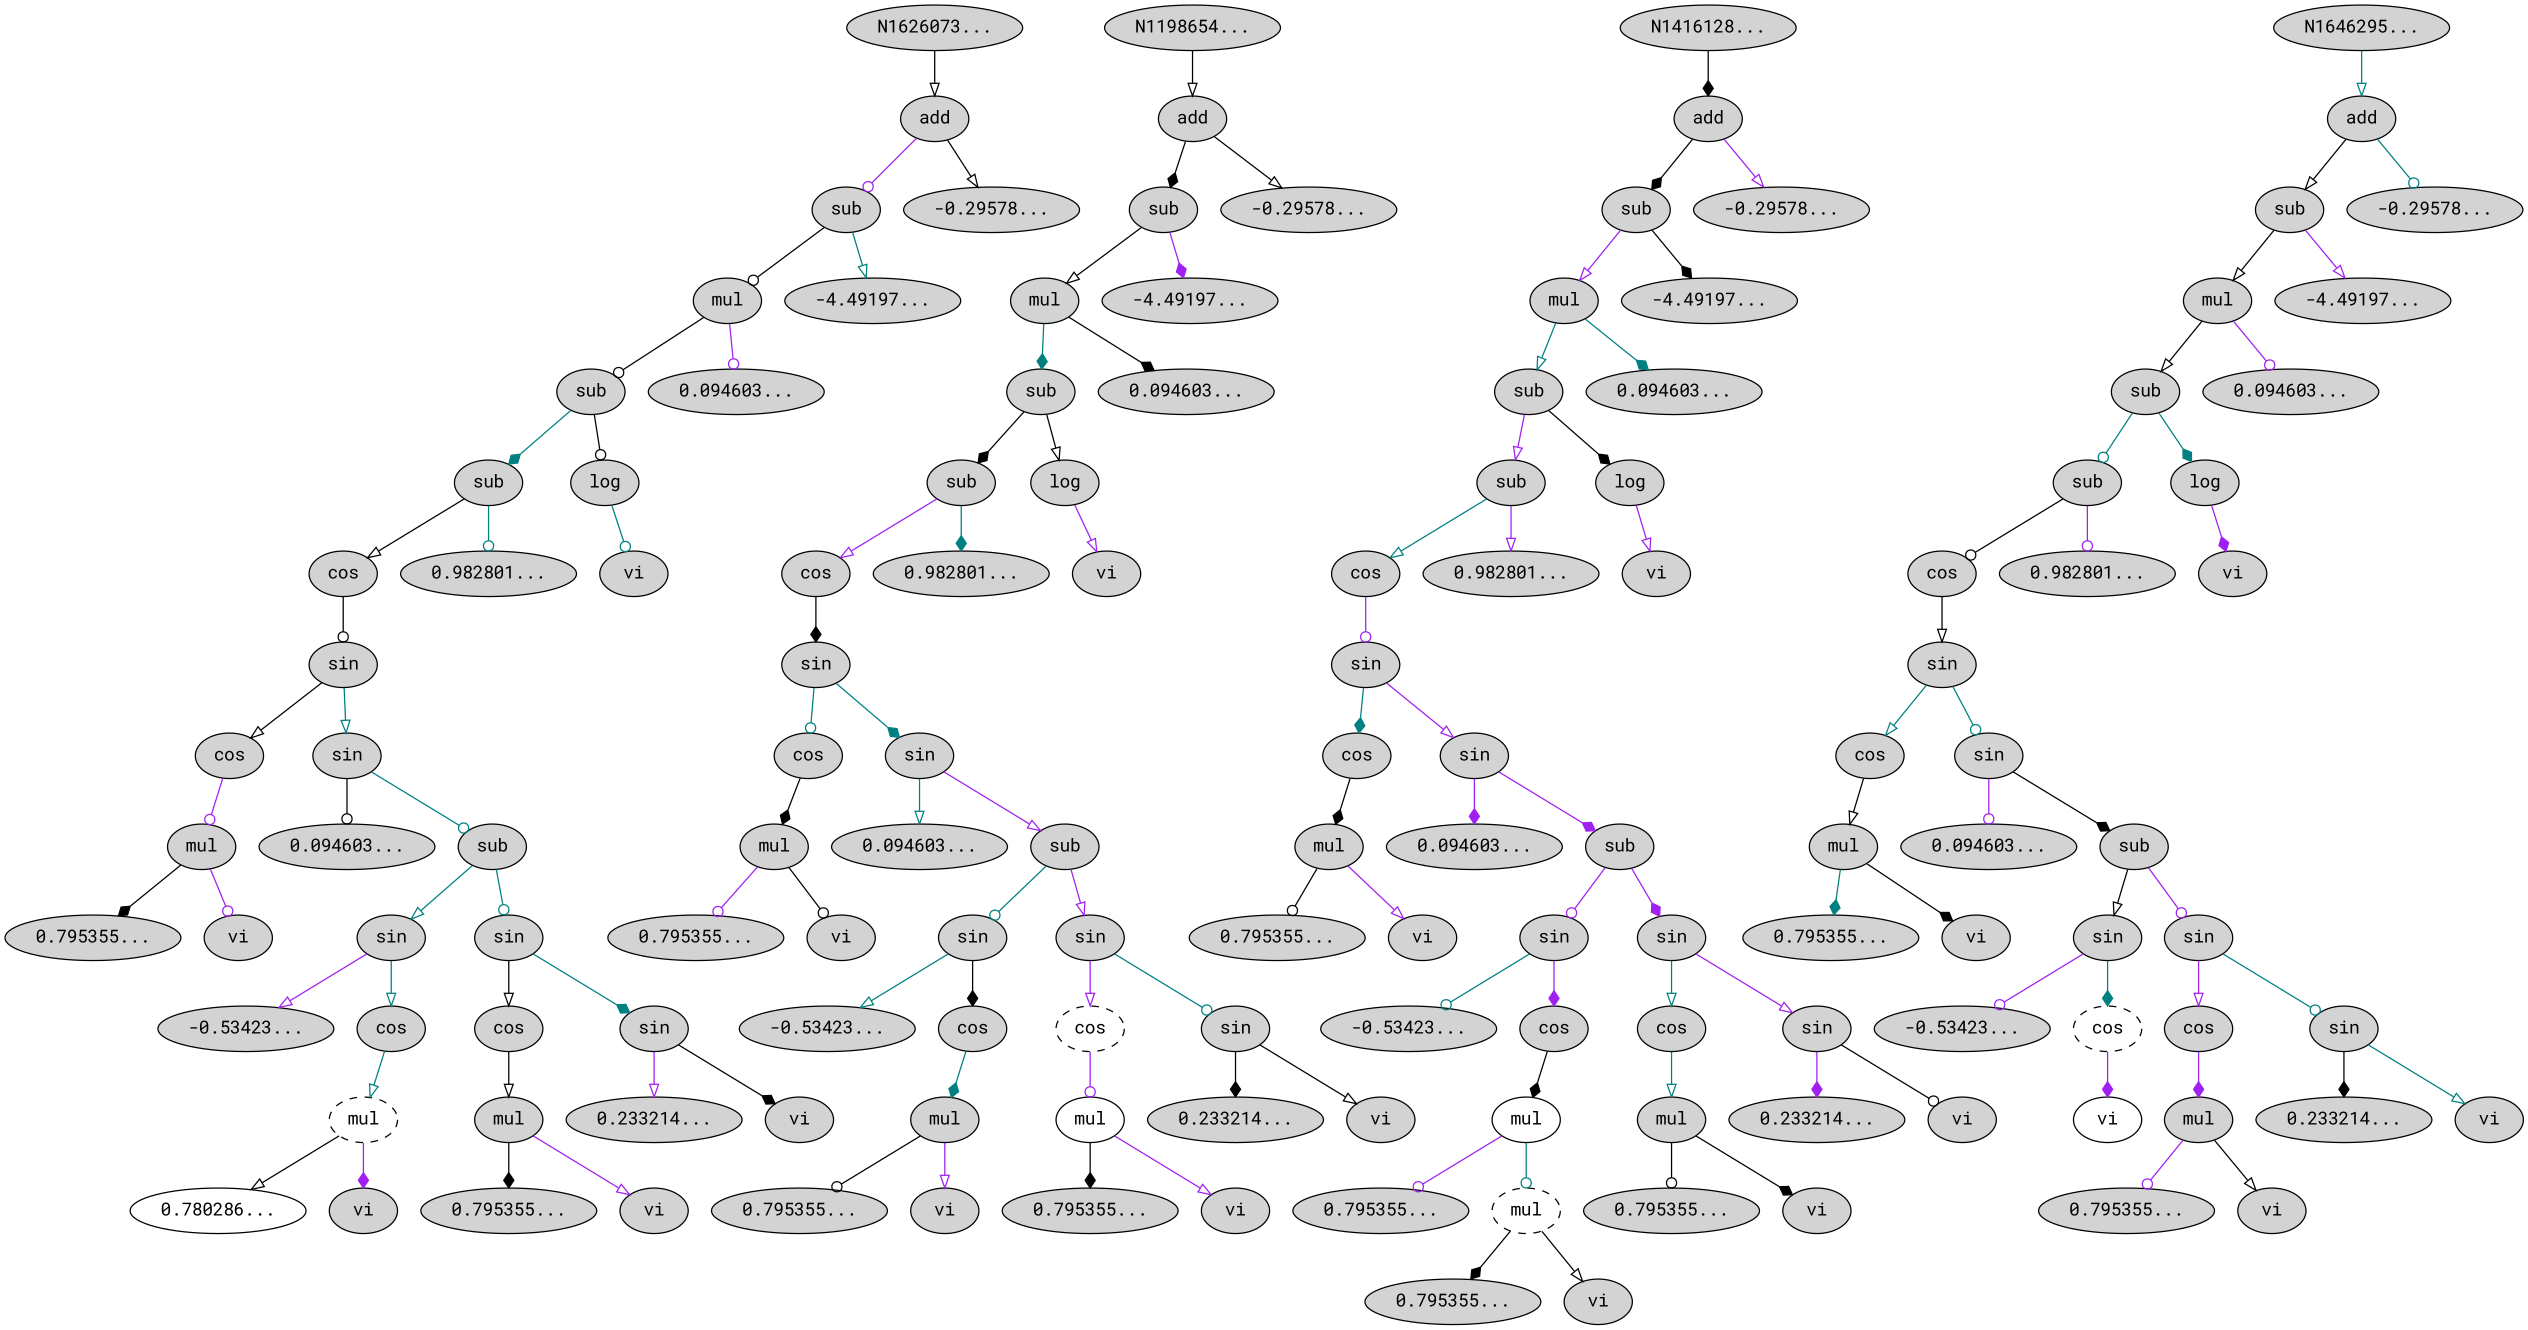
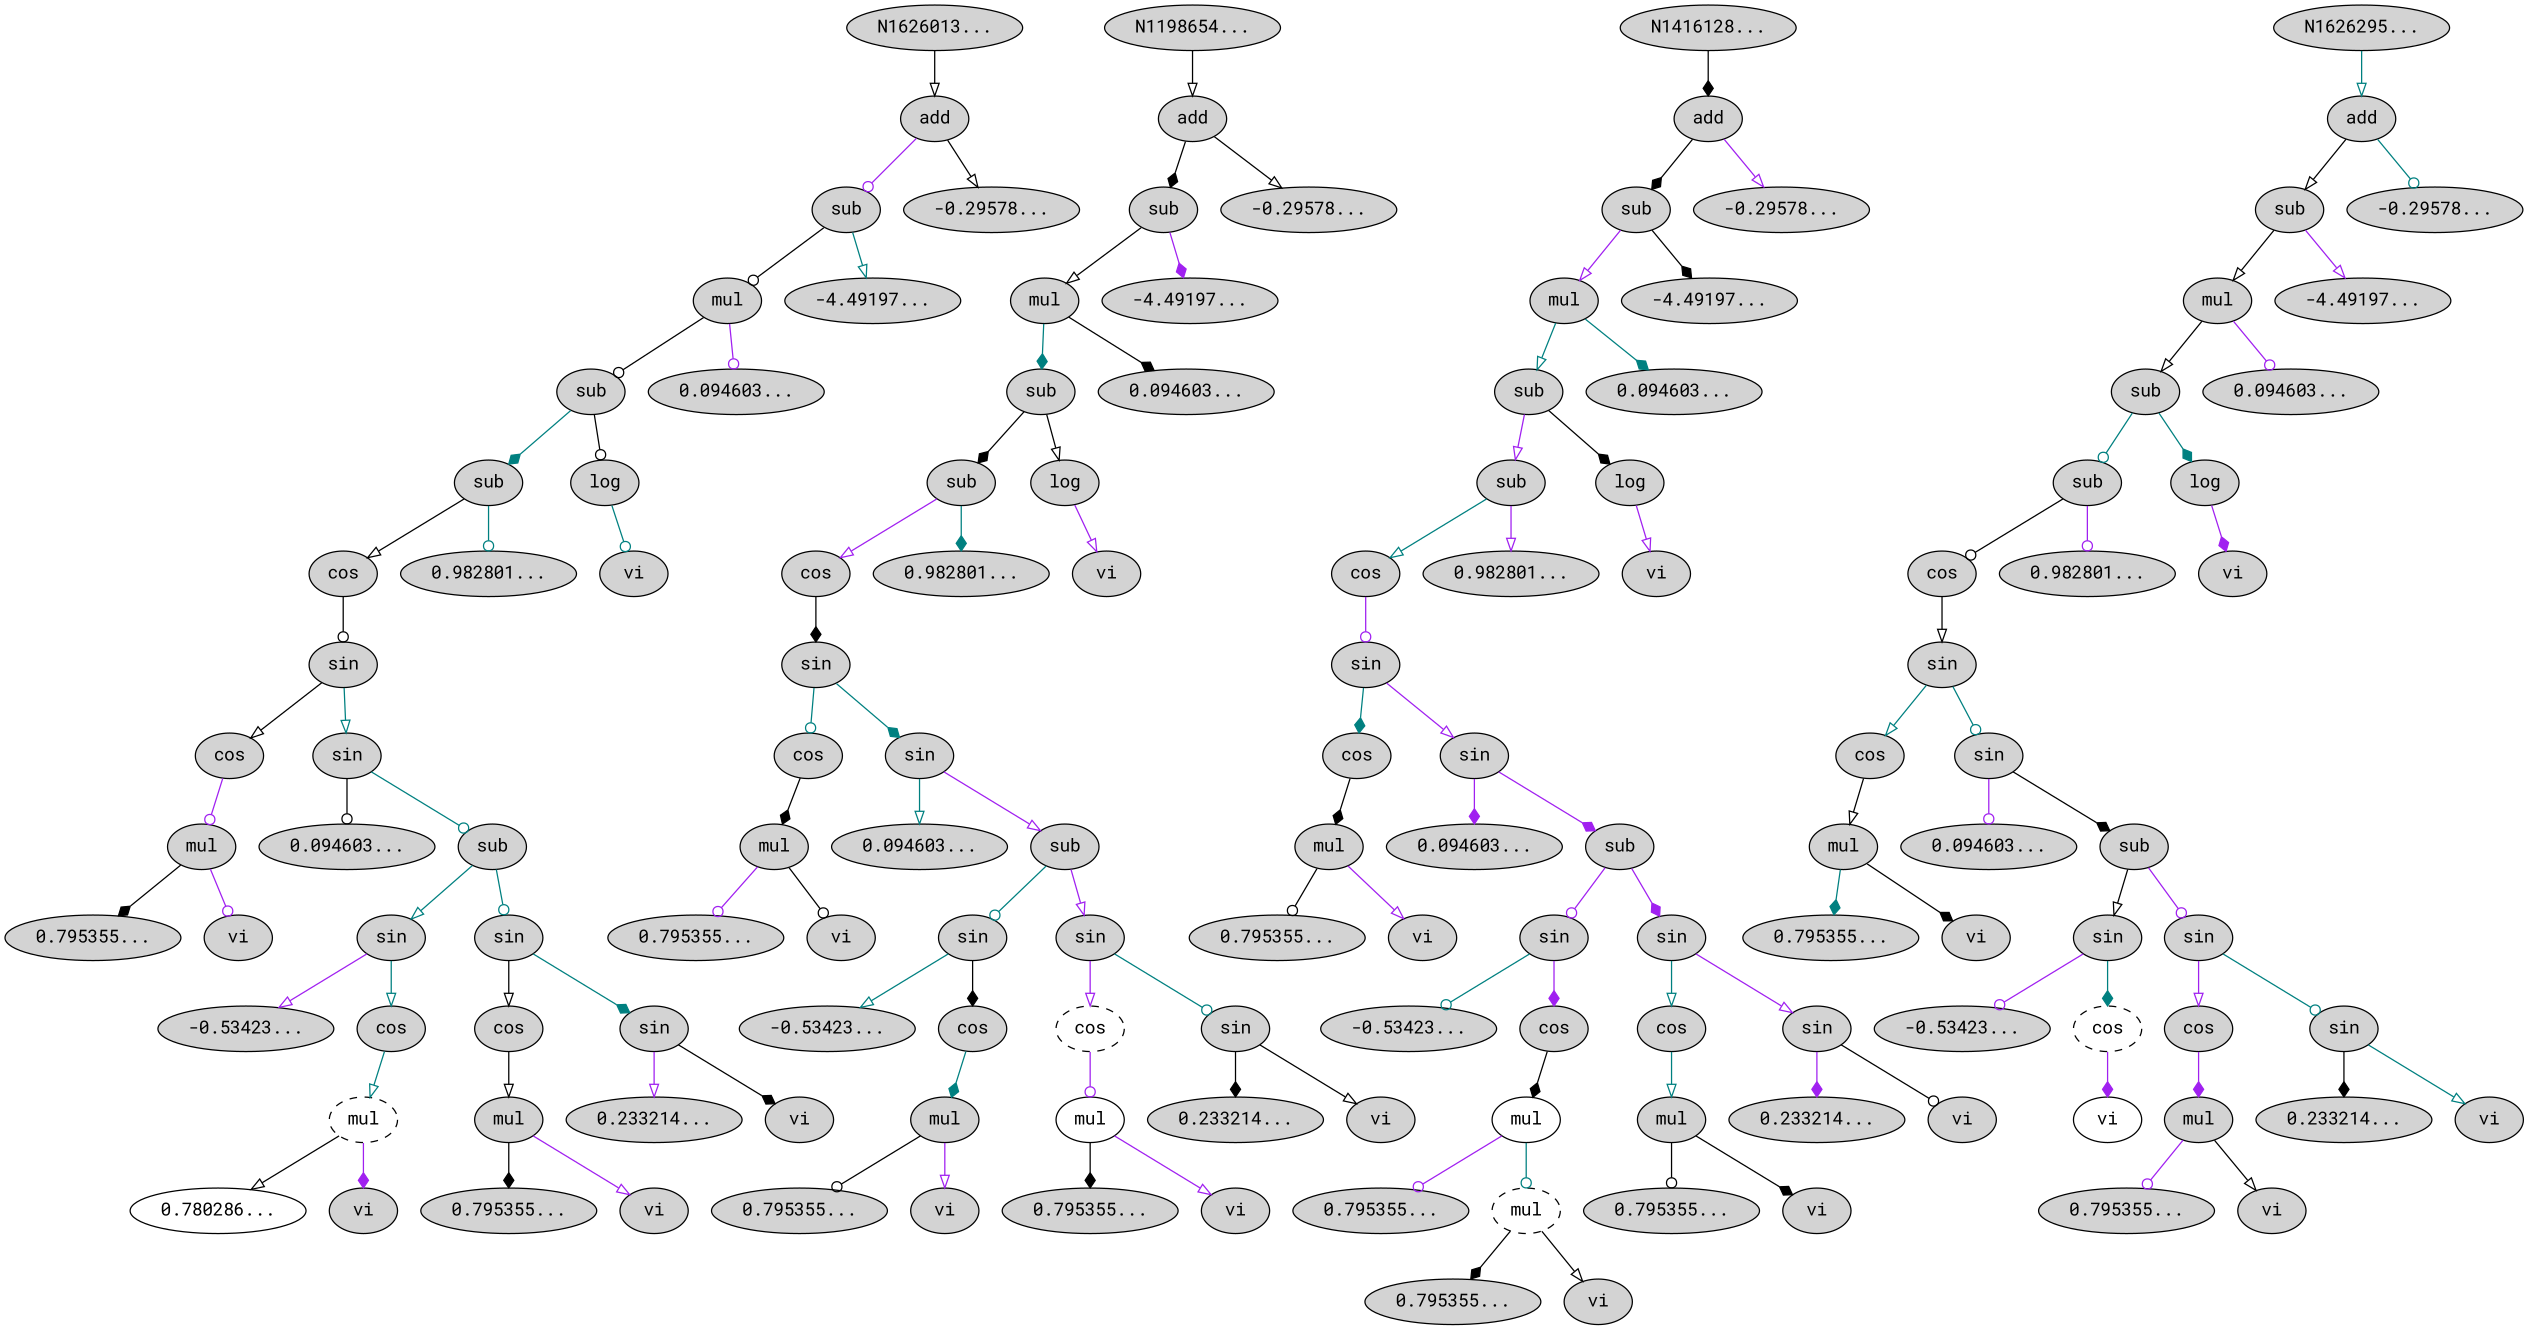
node "N1626073...": label "N1626073..." -> "N1626013..."
node "N1646295...": label "N1646295..." -> "N1626295..."
